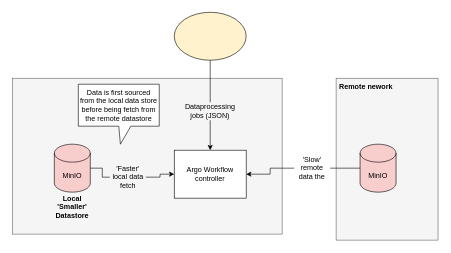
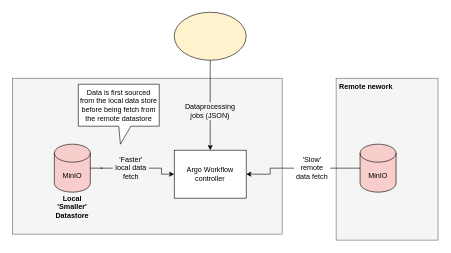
node "'Slow' remote data the": label "'Slow' remote data the" -> "'Slow' remote data fetch"
node "'Faster' local data fetch": moved (128, 177) -> (131, 168)
